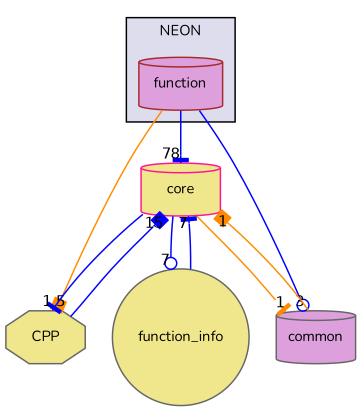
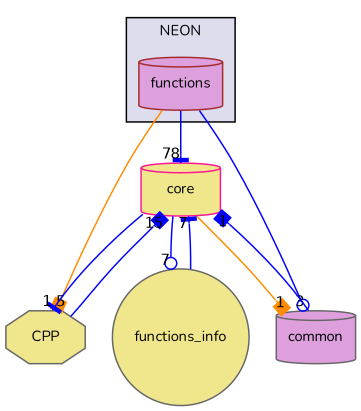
node "function": label "function" -> "functions"
edge "core" -> "common": arrowhead tee -> box
edge "common" -> "core": color darkorange -> blue
node "function_info": label "function_info" -> "functions_info"
